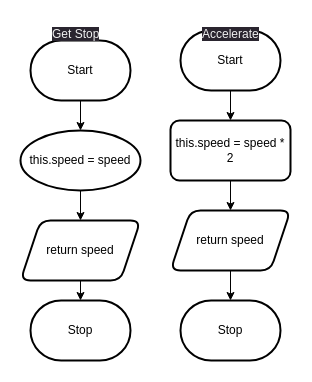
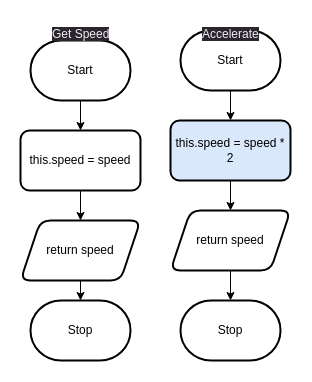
node "Get Stop": label "Get Stop" -> "Get Speed"
node "this.speed = speed * 2": fillcolor #ffffff -> #dae8fc
node "this.speed = speed": shape ellipse -> rounded rectangle
